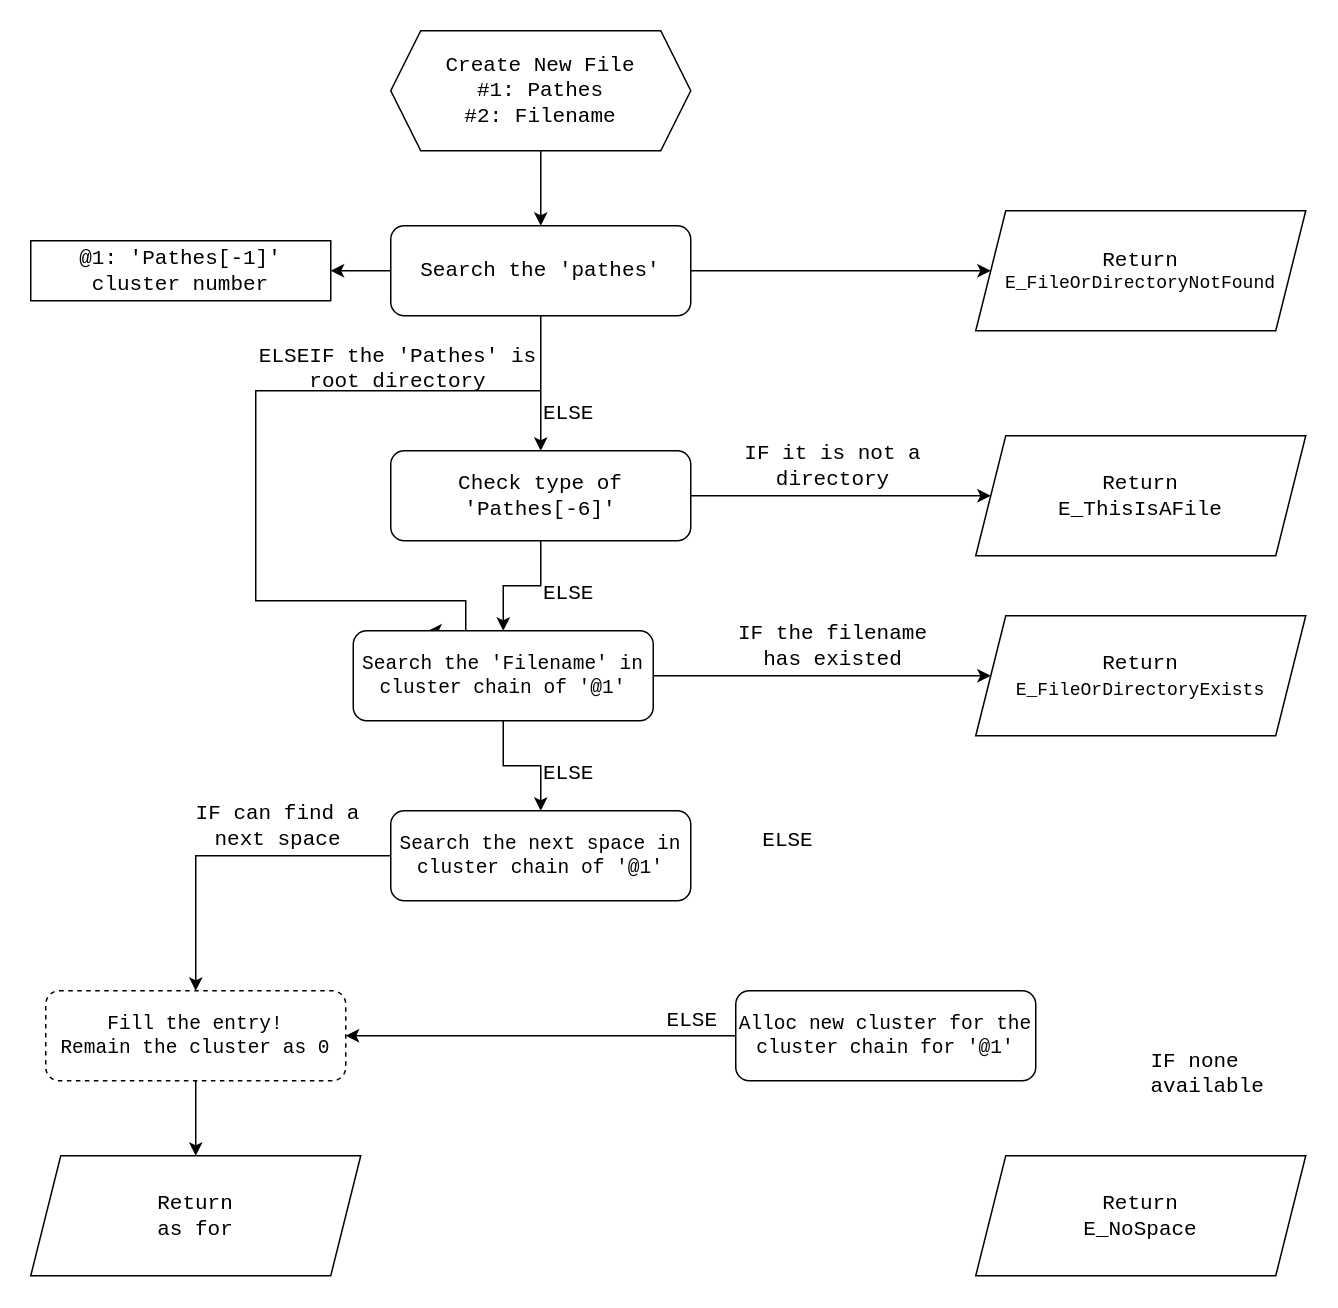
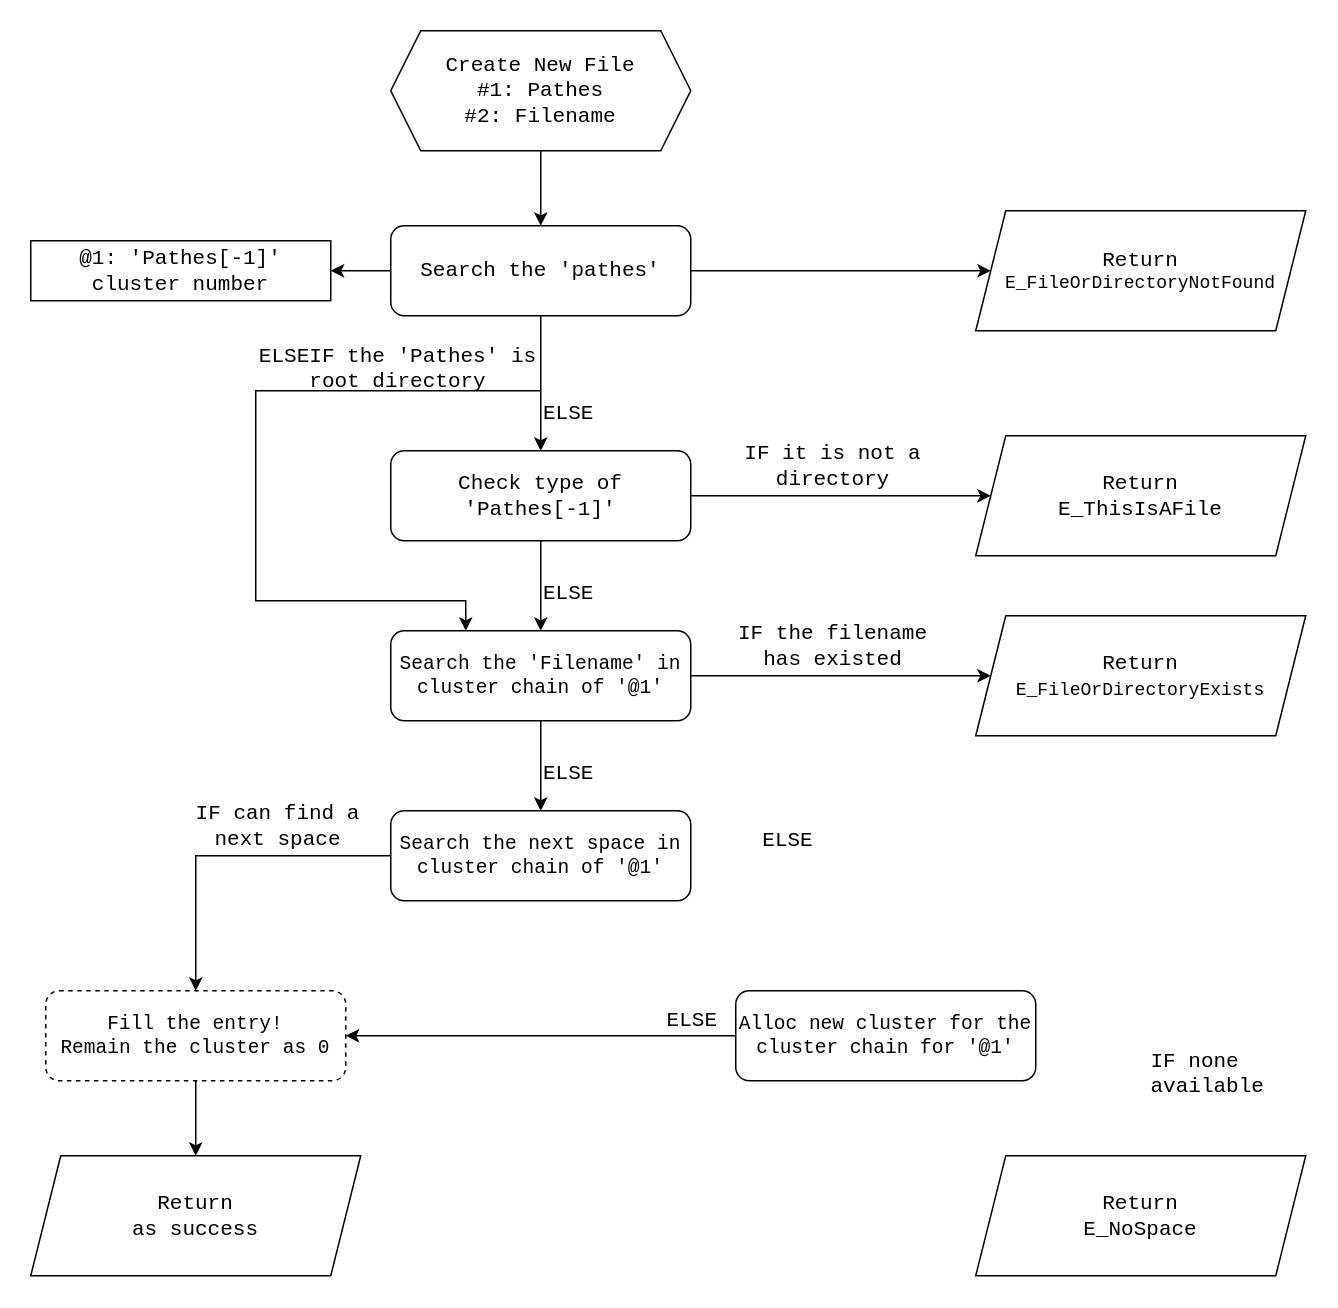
node "Check type of 'Pathes[-6]'": label "Check type of 'Pathes[-6]'" -> "Check type of 'Pathes[-1]'"
node "Search the 'Filename' in cluster chain of '@1'": moved (503, 676) -> (541, 676)
node "Return as for": label "Return as for" -> "Return as success"
